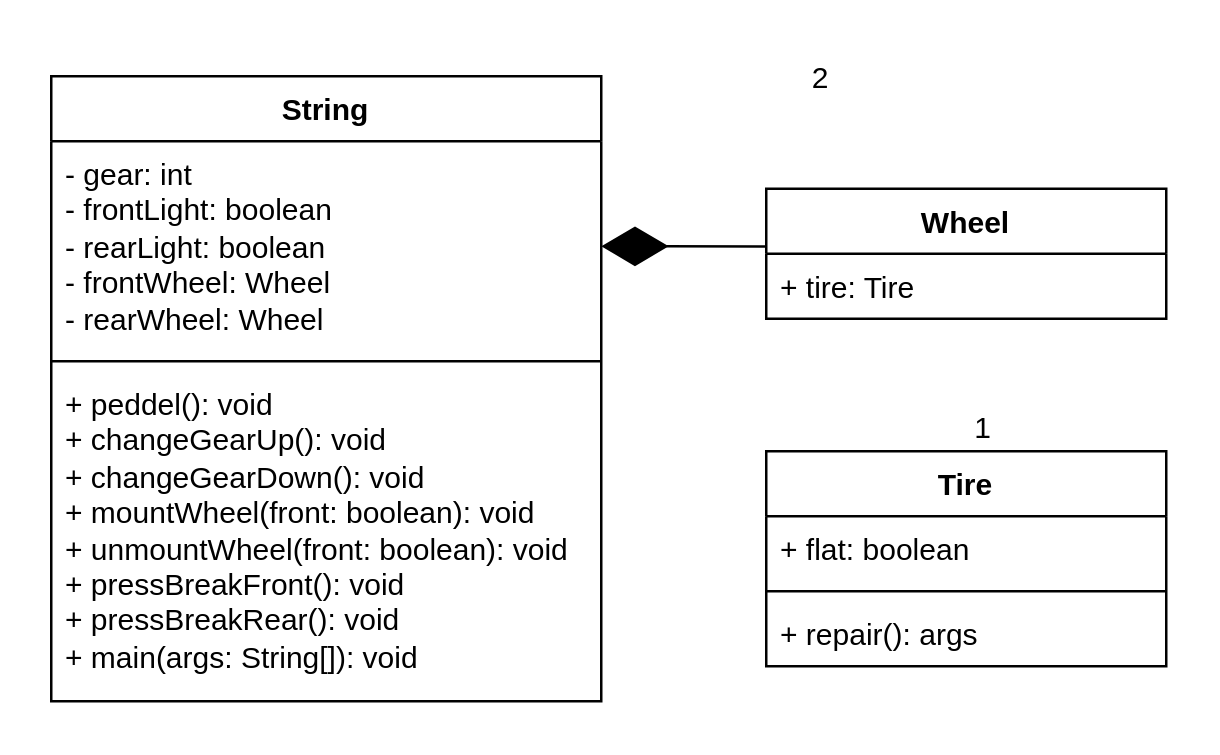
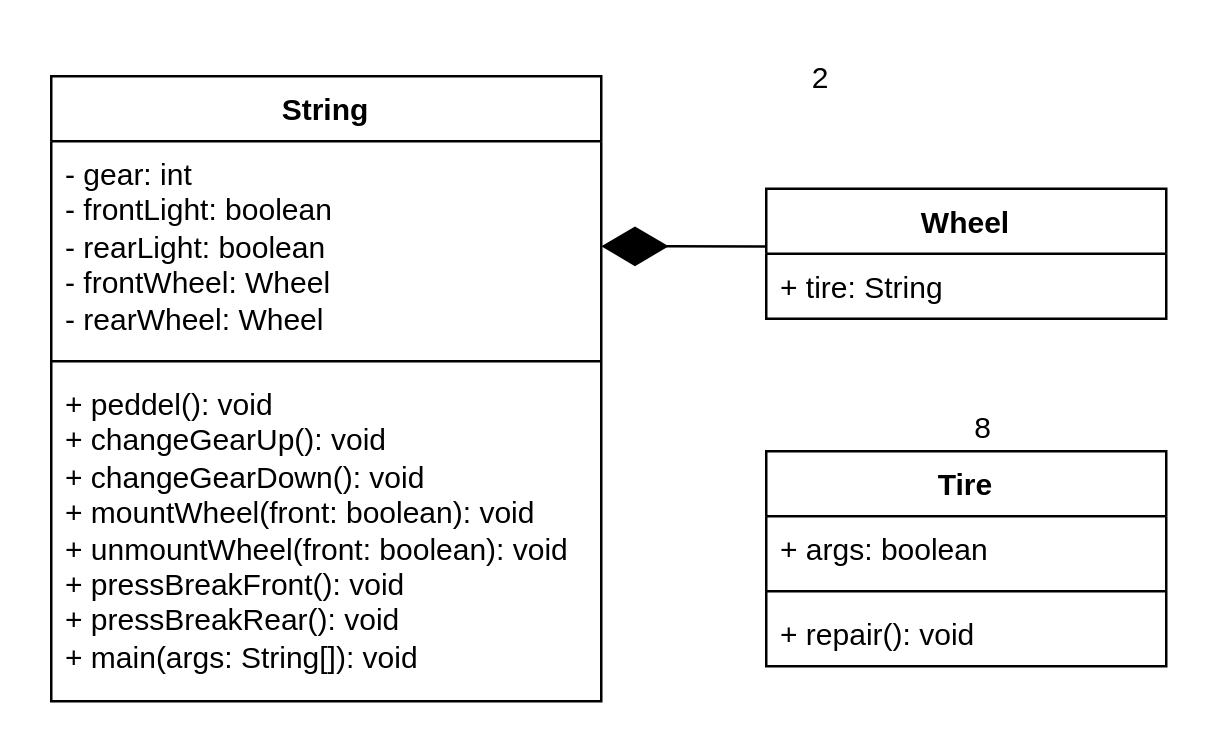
node "+ tire: Tire": label "+ tire: Tire" -> "+ tire: String"
node "1": label "1" -> "8"
node "+ flat: boolean": label "+ flat: boolean" -> "+ args: boolean"
node "+ repair(): args": label "+ repair(): args" -> "+ repair(): void"
